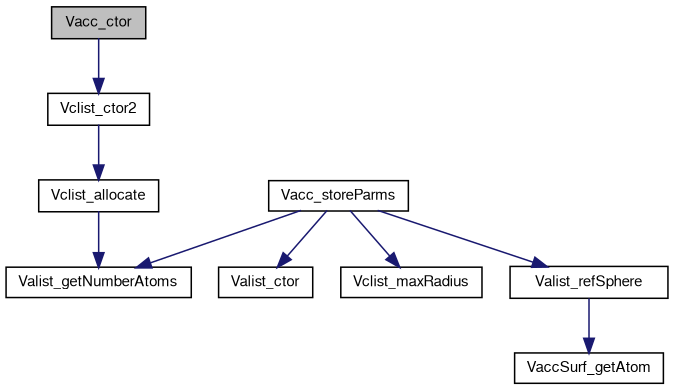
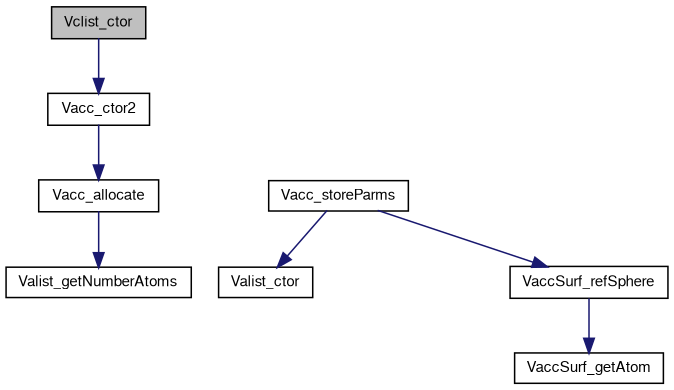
node "Vacc_ctor": label "Vacc_ctor" -> "Vclist_ctor"
node "Vclist_ctor2": label "Vclist_ctor2" -> "Vacc_ctor2"
node "Vclist_allocate": label "Vclist_allocate" -> "Vacc_allocate"
edge "Vacc_storeParms" -> "Valist_getNumberAtoms": removed
node "Vclist_maxRadius": removed
node "Valist_refSphere": label "Valist_refSphere" -> "VaccSurf_refSphere"
